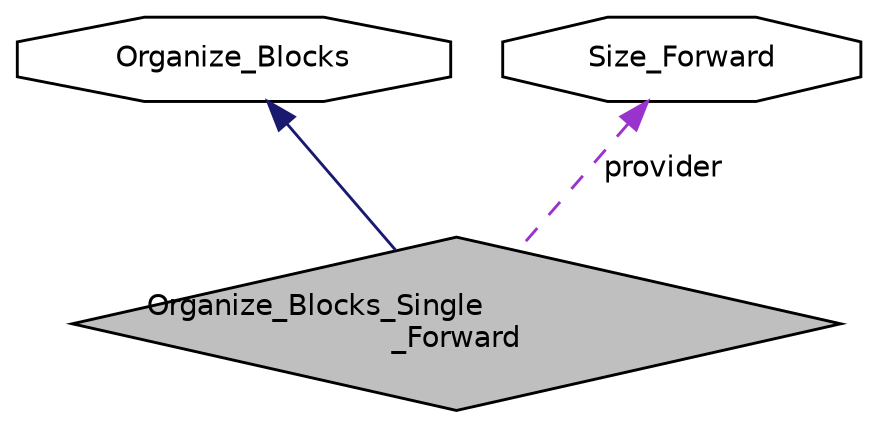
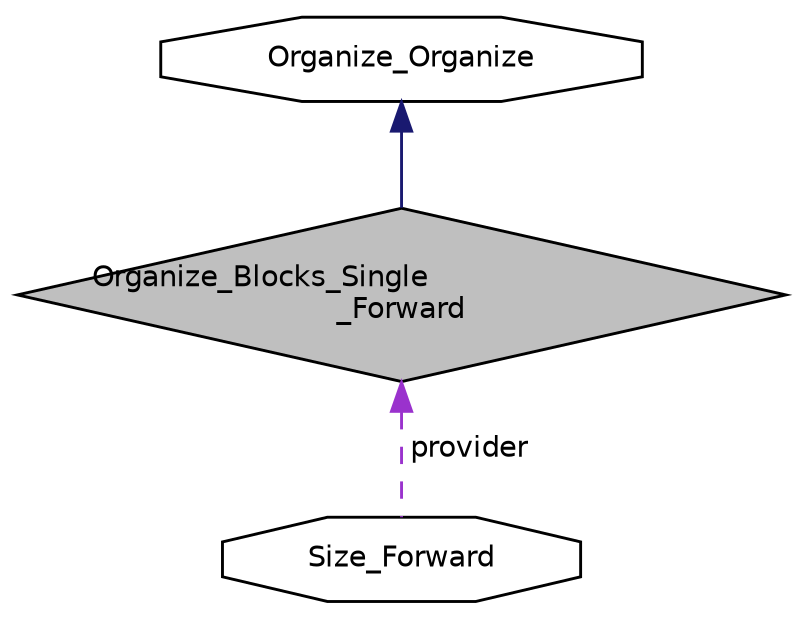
node "Organize_Blocks": label "Organize_Blocks" -> "Organize_Organize"
edge "Organize_Blocks_Single _Forward" -> "Size_Forward": reversed
